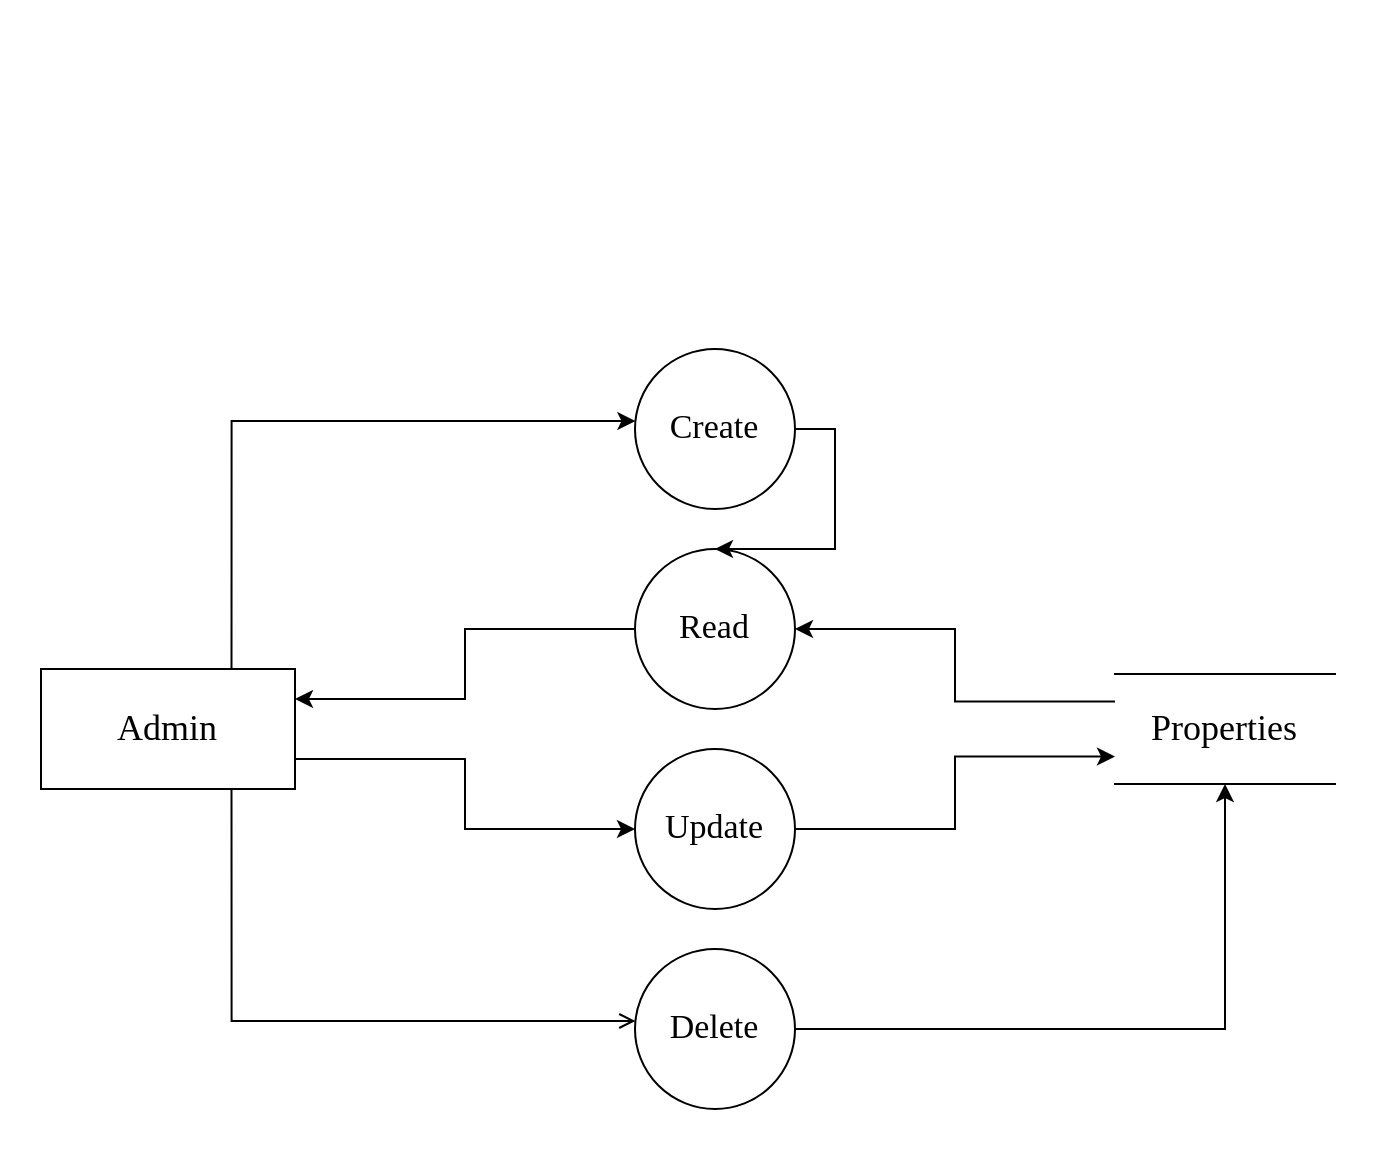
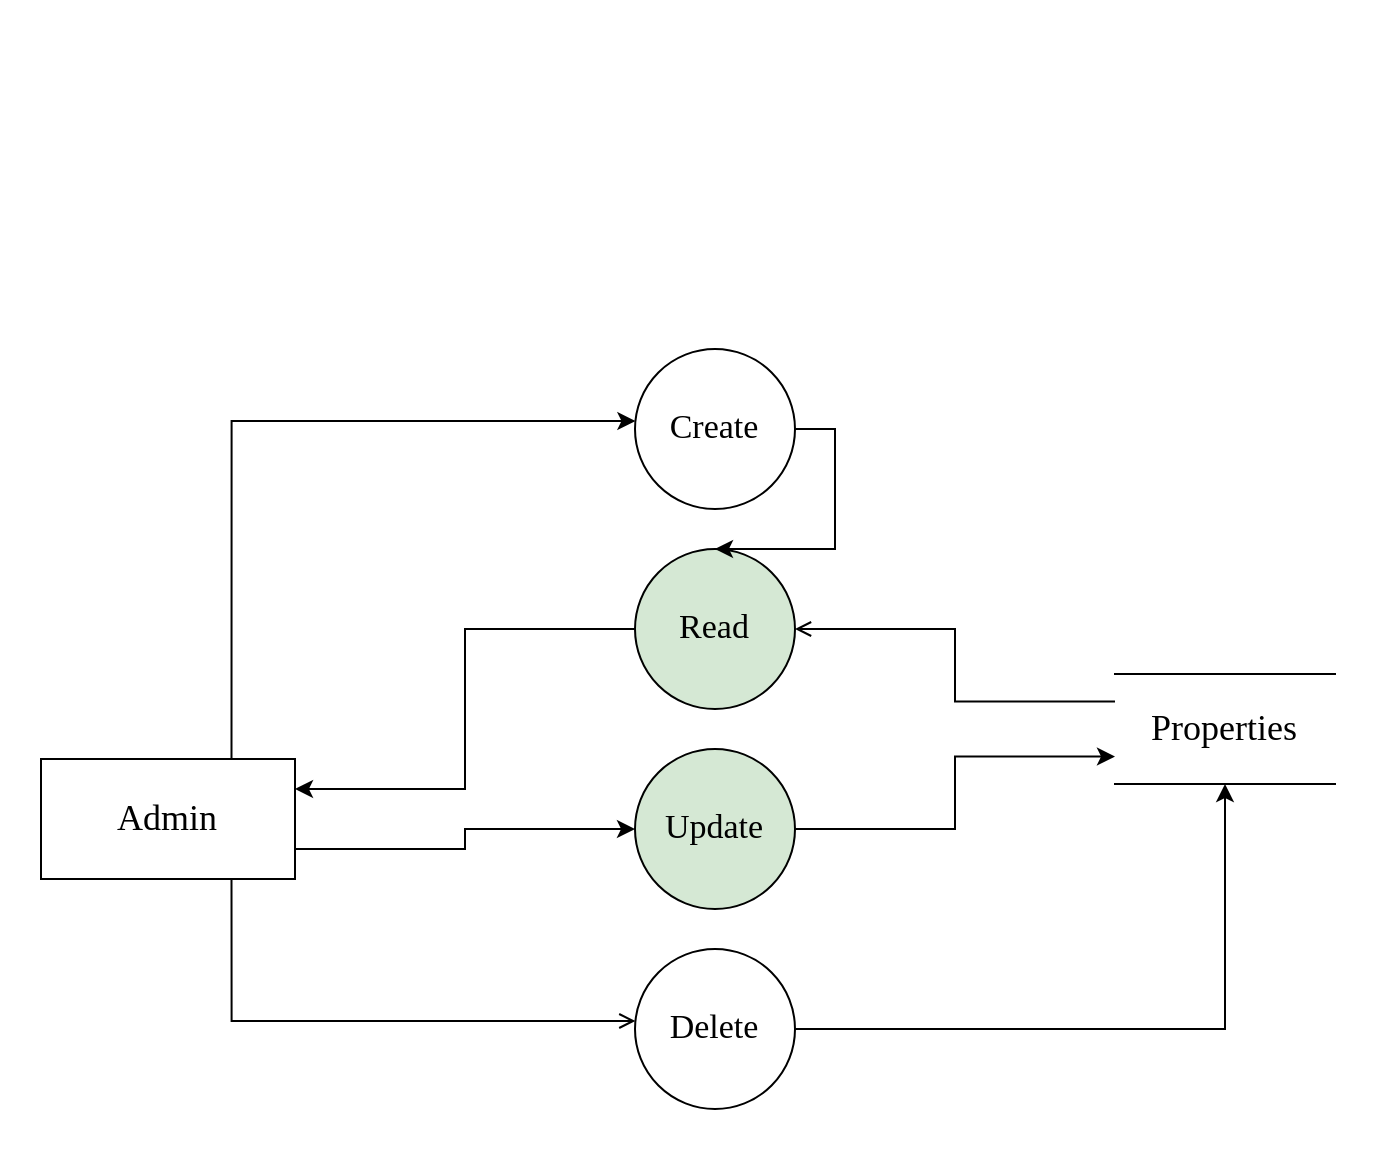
node "Read": fillcolor #ffffff -> #d5e8d4
edge "Properties" -> "Read": arrowhead classic -> open
node "Admin": moved (168, 729) -> (168, 819)
node "Update": fillcolor #ffffff -> #d5e8d4
